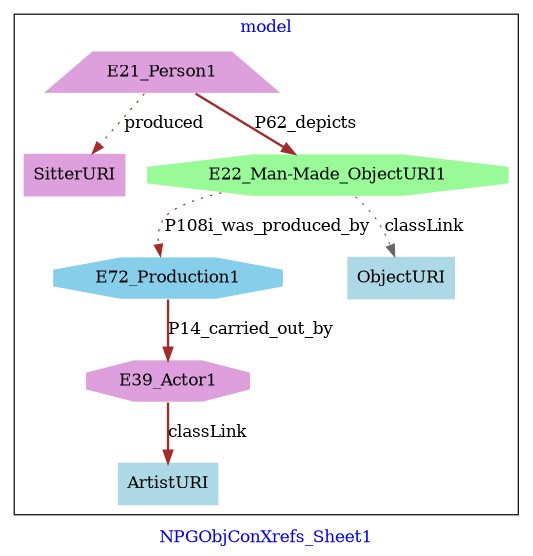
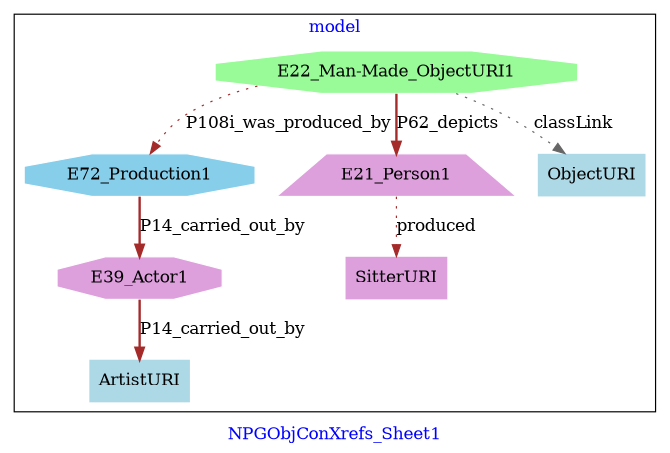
edge "E21_Person1" -> "E22_Man-Made_ObjectURI1": reversed
edge "E39_Actor1" -> "ArtistURI": label "classLink" -> "P14_carried_out_by"
